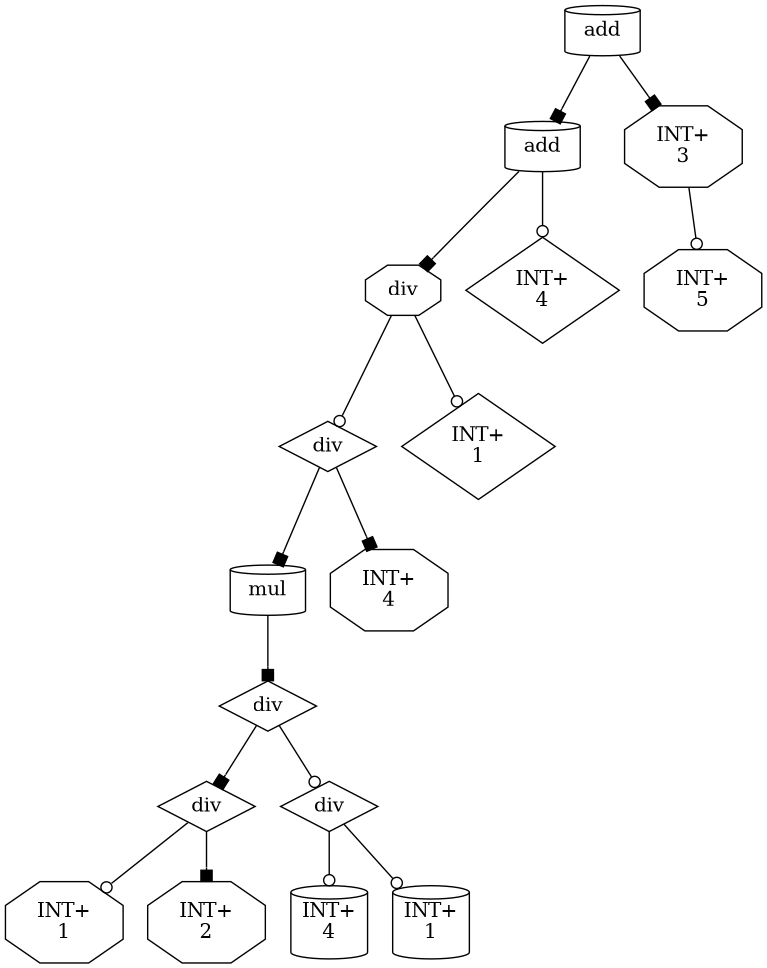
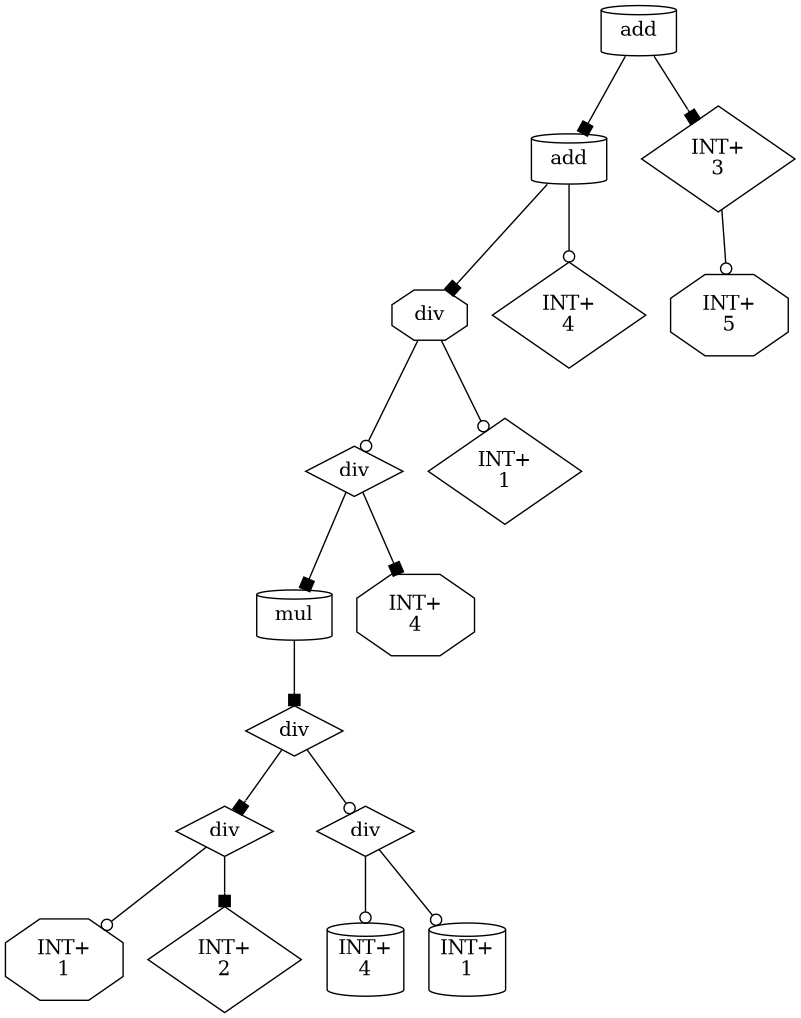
node "INT+ 3": shape octagon -> diamond
node "INT+ 2": shape octagon -> diamond
